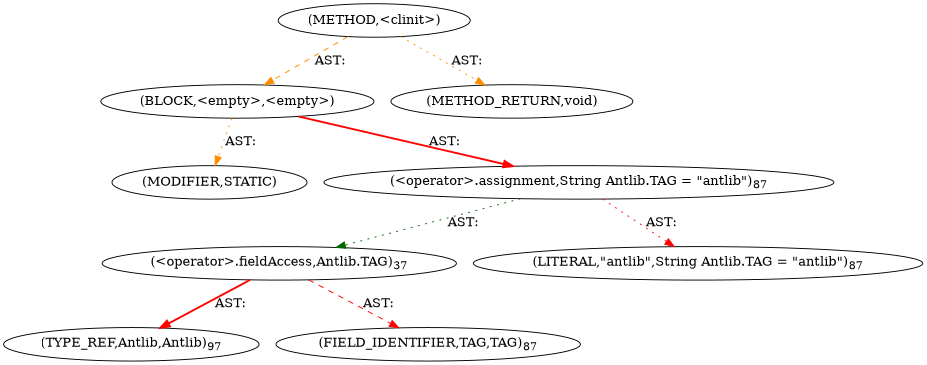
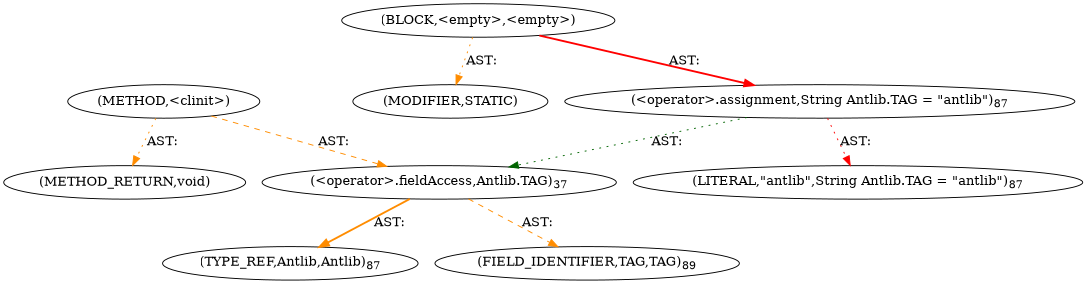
edge "(METHOD,<clinit>)" -> "(BLOCK,<empty>,<empty>)": now "(METHOD,<clinit>)" -> "(<operator>.fieldAccess,Antlib.TAG)"
edge "(<operator>.fieldAccess,Antlib.TAG)" -> "(TYPE_REF,Antlib,Antlib)": color red -> darkorange
edge "(<operator>.fieldAccess,Antlib.TAG)" -> "(FIELD_IDENTIFIER,TAG,TAG)": color red -> darkorange
node "(TYPE_REF,Antlib,Antlib)": text "97" -> "87"
node "(FIELD_IDENTIFIER,TAG,TAG)": text "87" -> "89"
